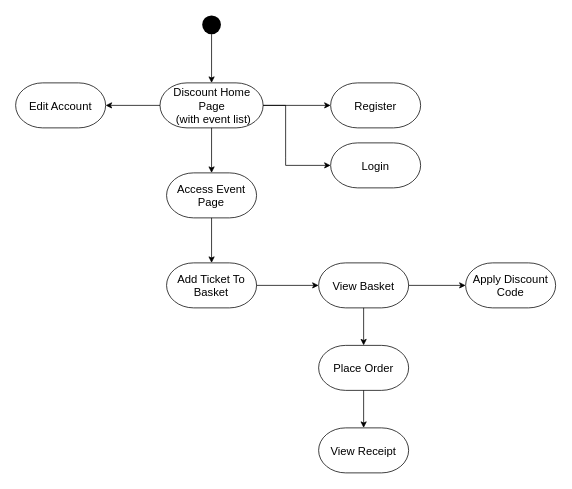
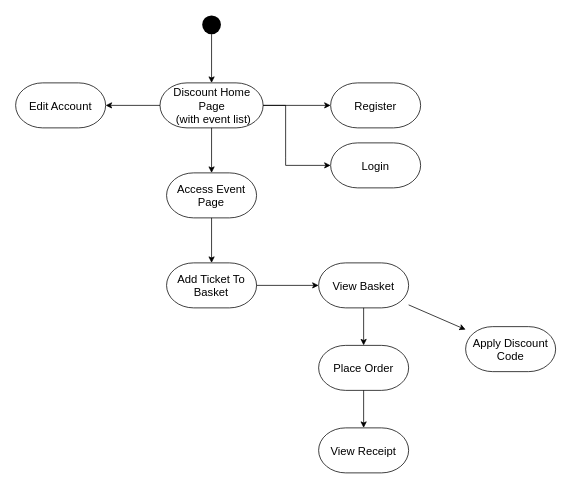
node "Apply Discount Code": moved (510, 285) -> (510, 349)
